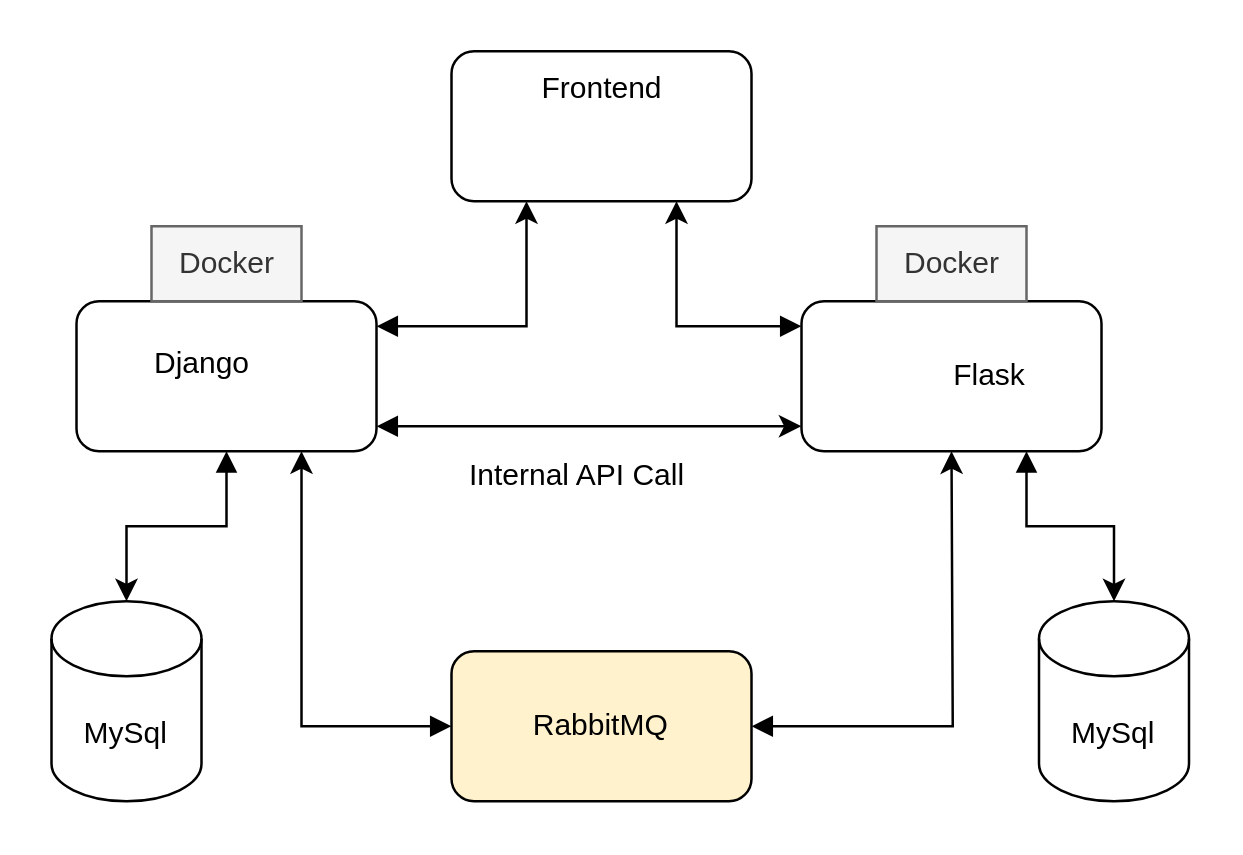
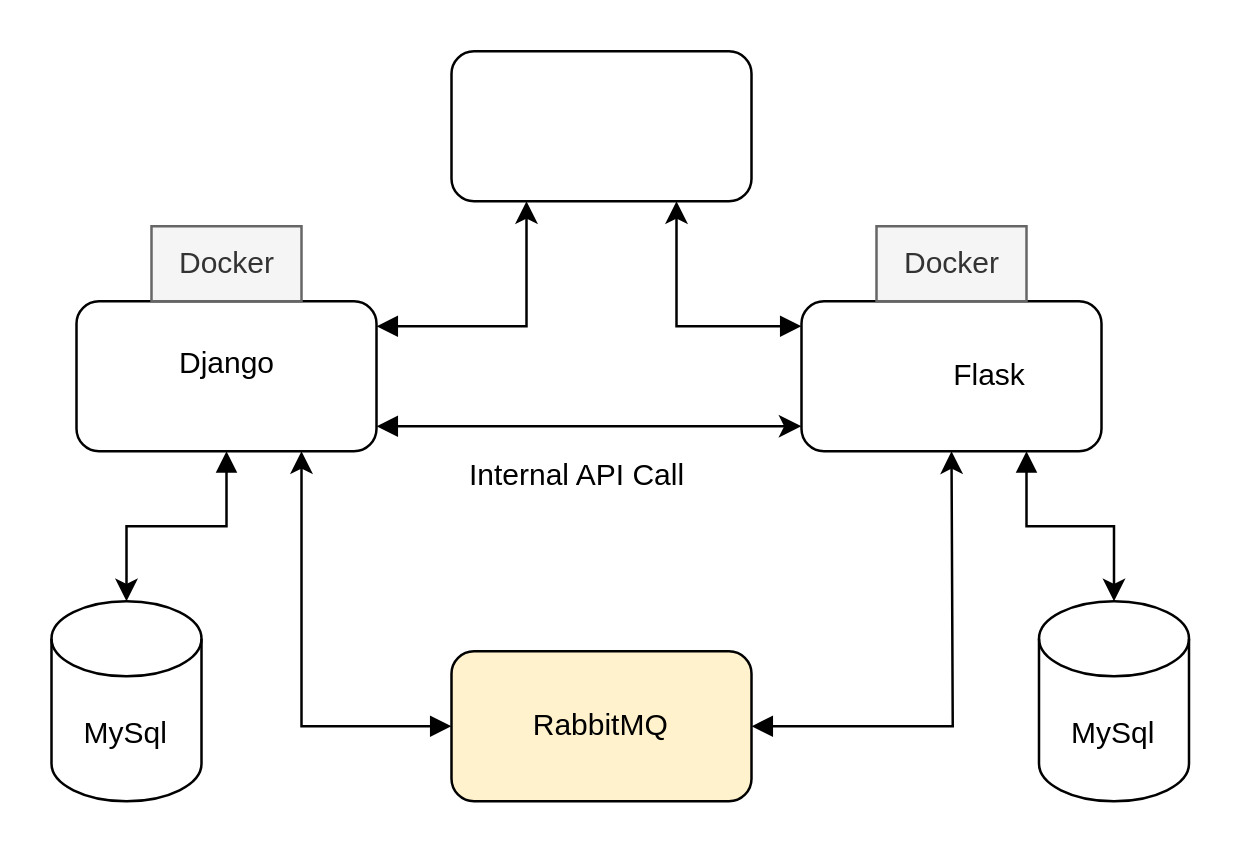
node "Frontend": removed
node "Django": moved (201, 364) -> (226, 364)
